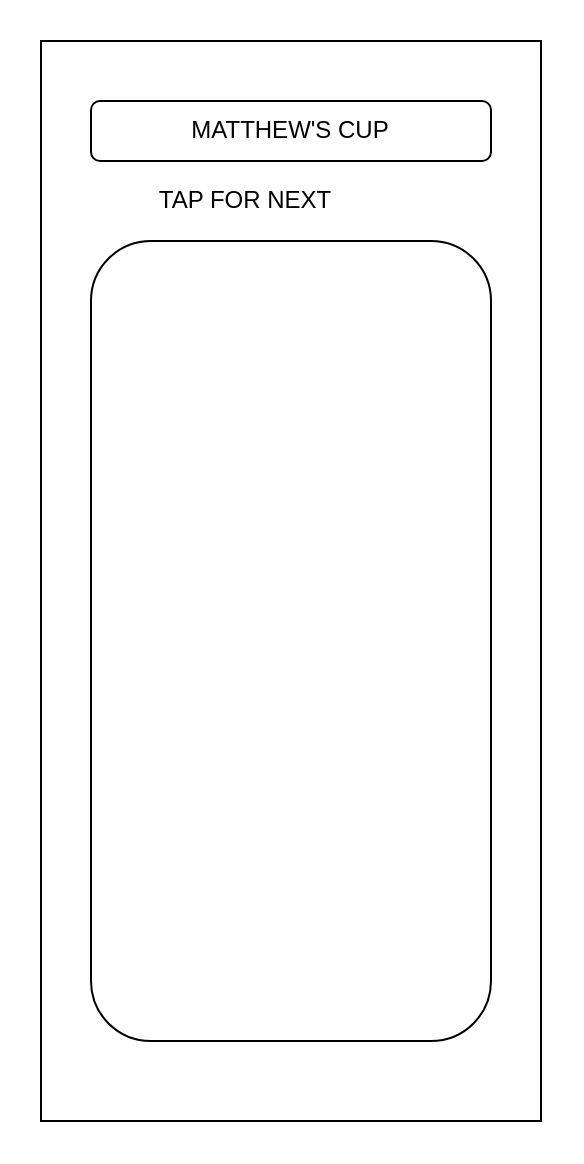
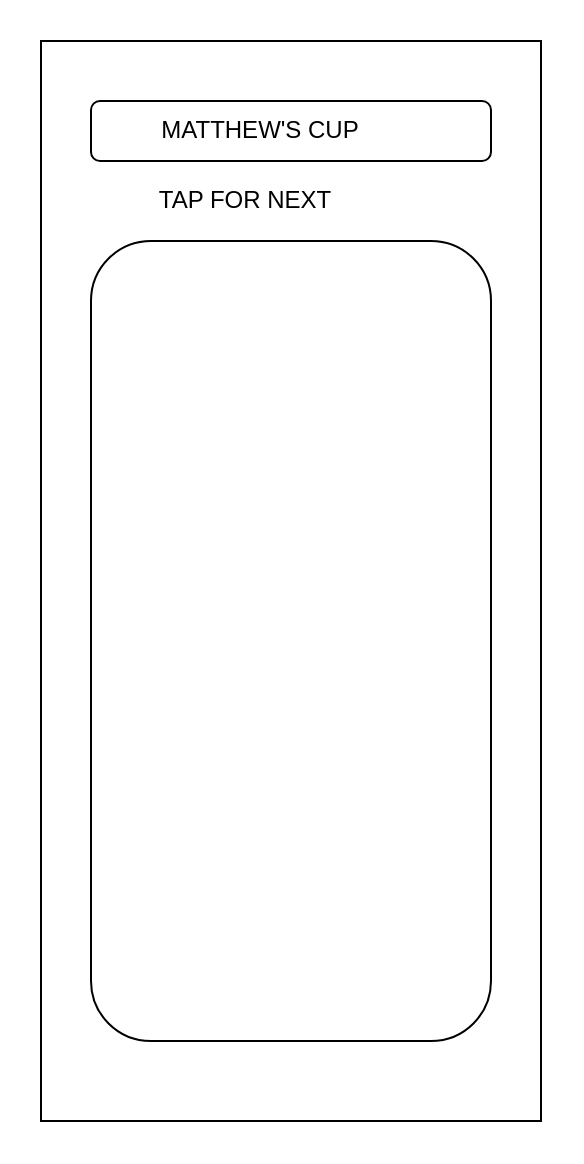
node "MATTHEW'S CUP": moved (291, 131) -> (261, 131)
